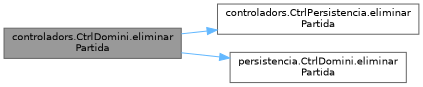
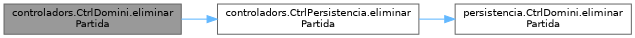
edge "controladors.CtrlDomini.eliminar Partida" -> "persistencia.CtrlDomini.eliminar Partida": now "controladors.CtrlPersistencia.eliminar Partida" -> "persistencia.CtrlDomini.eliminar Partida"
